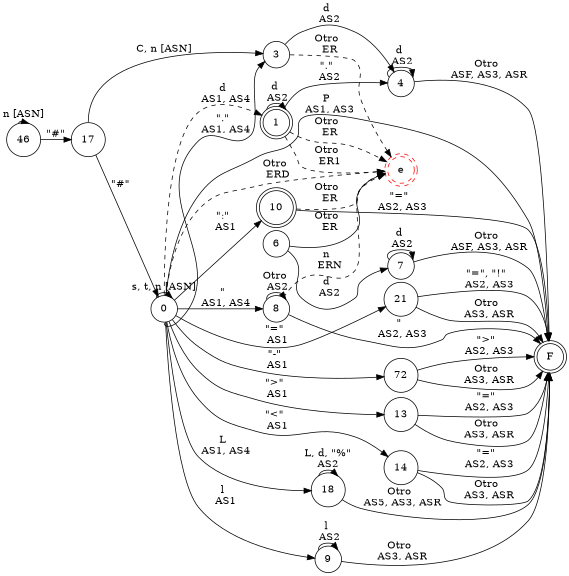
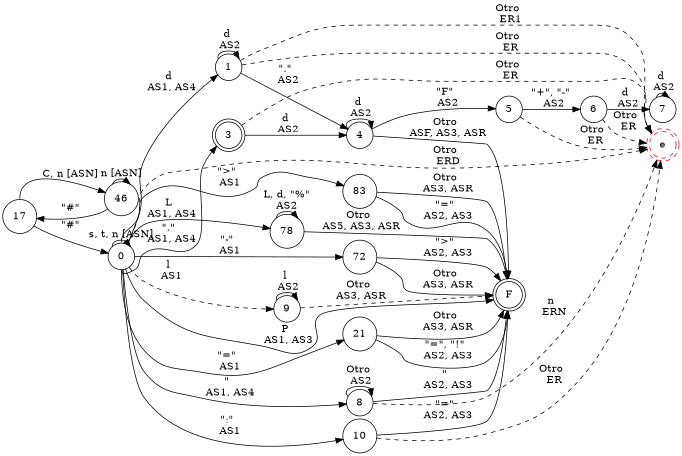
node "3": shape circle -> doublecircle
edge "17" -> "3": now "17" -> "46"
node "5": added
node "1": shape doublecircle -> circle
edge "0" -> "1": style dashed -> solid
node "10": shape doublecircle -> circle
edge "6" -> "e": style solid -> dashed
edge "7" -> "F": removed, label "Otro ASF, AS3, ASR"
node "13": label "13" -> "83"
node "14": removed
edge "0" -> "9": style solid -> dashed
node "18": label "18" -> "78"
edge "9" -> "F": style solid -> dashed
